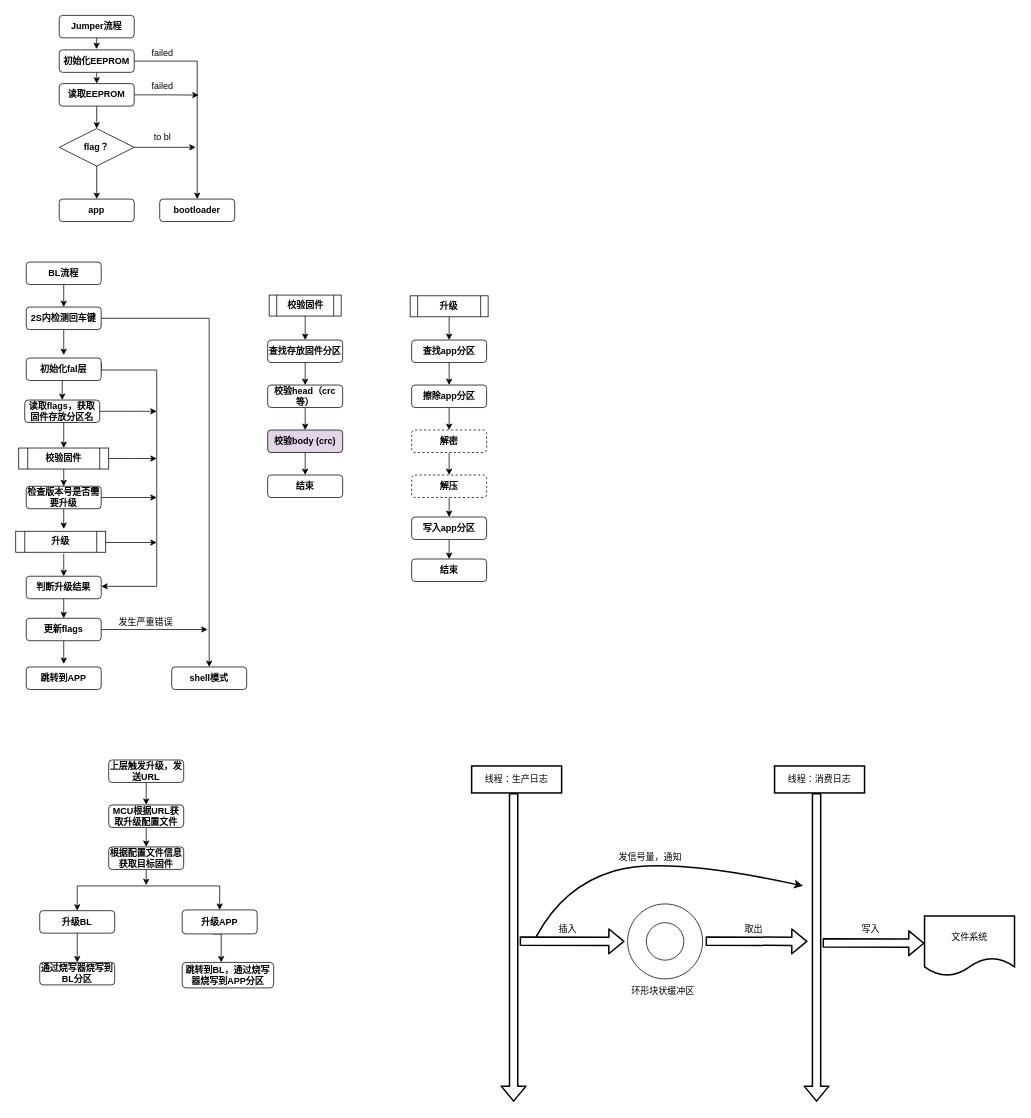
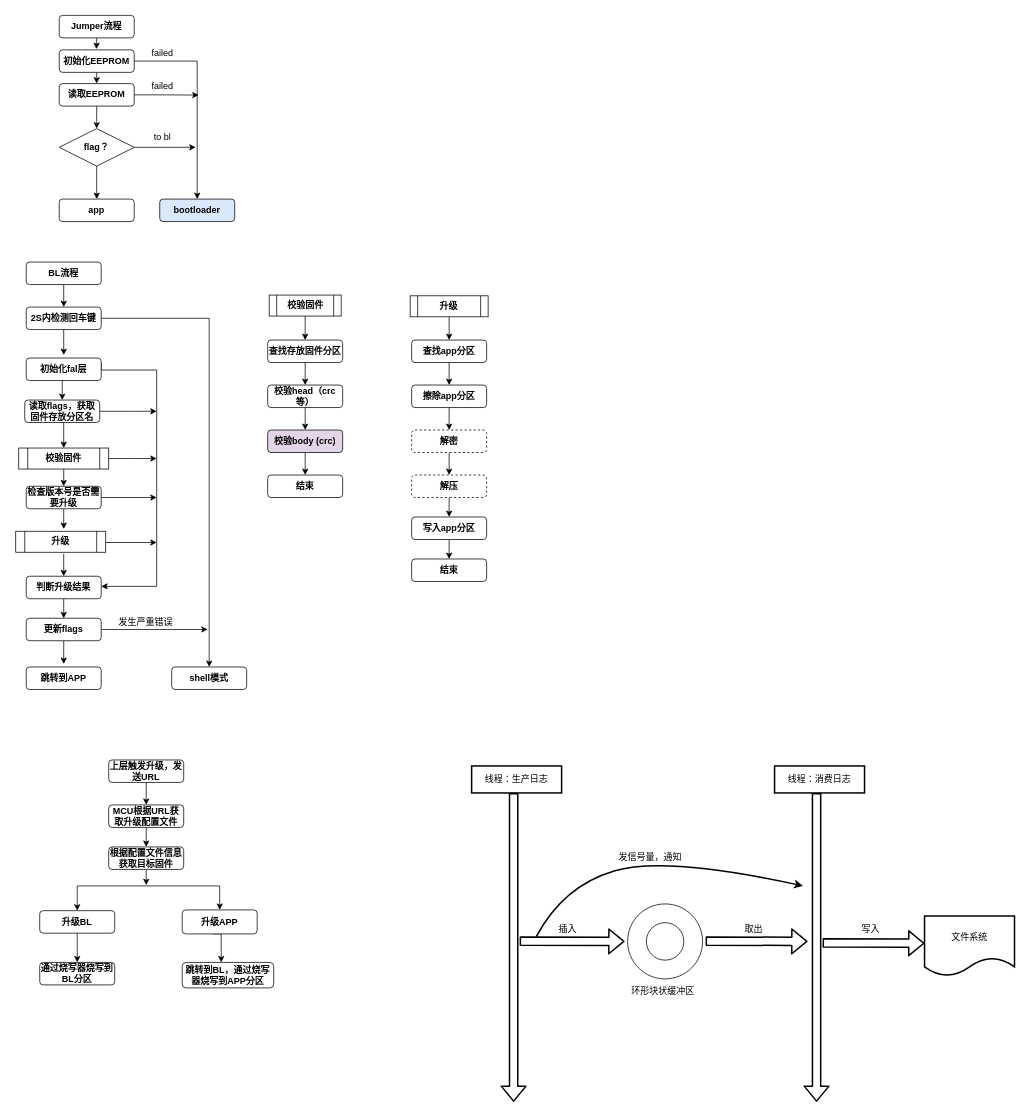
node "bootloader": fillcolor #ffffff -> #dae8fc
